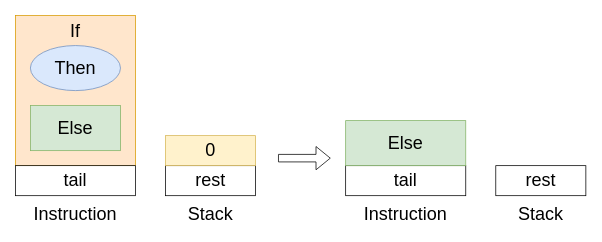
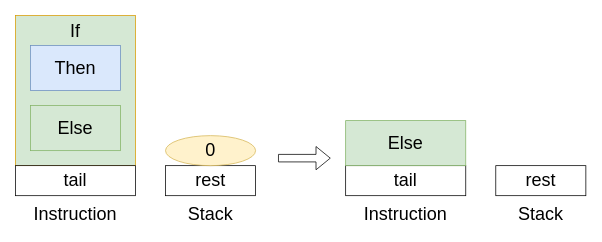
node "If": fillcolor #ffe6cc -> #d5e8d4
node "Then": shape ellipse -> rectangle
node "0": shape rectangle -> ellipse
